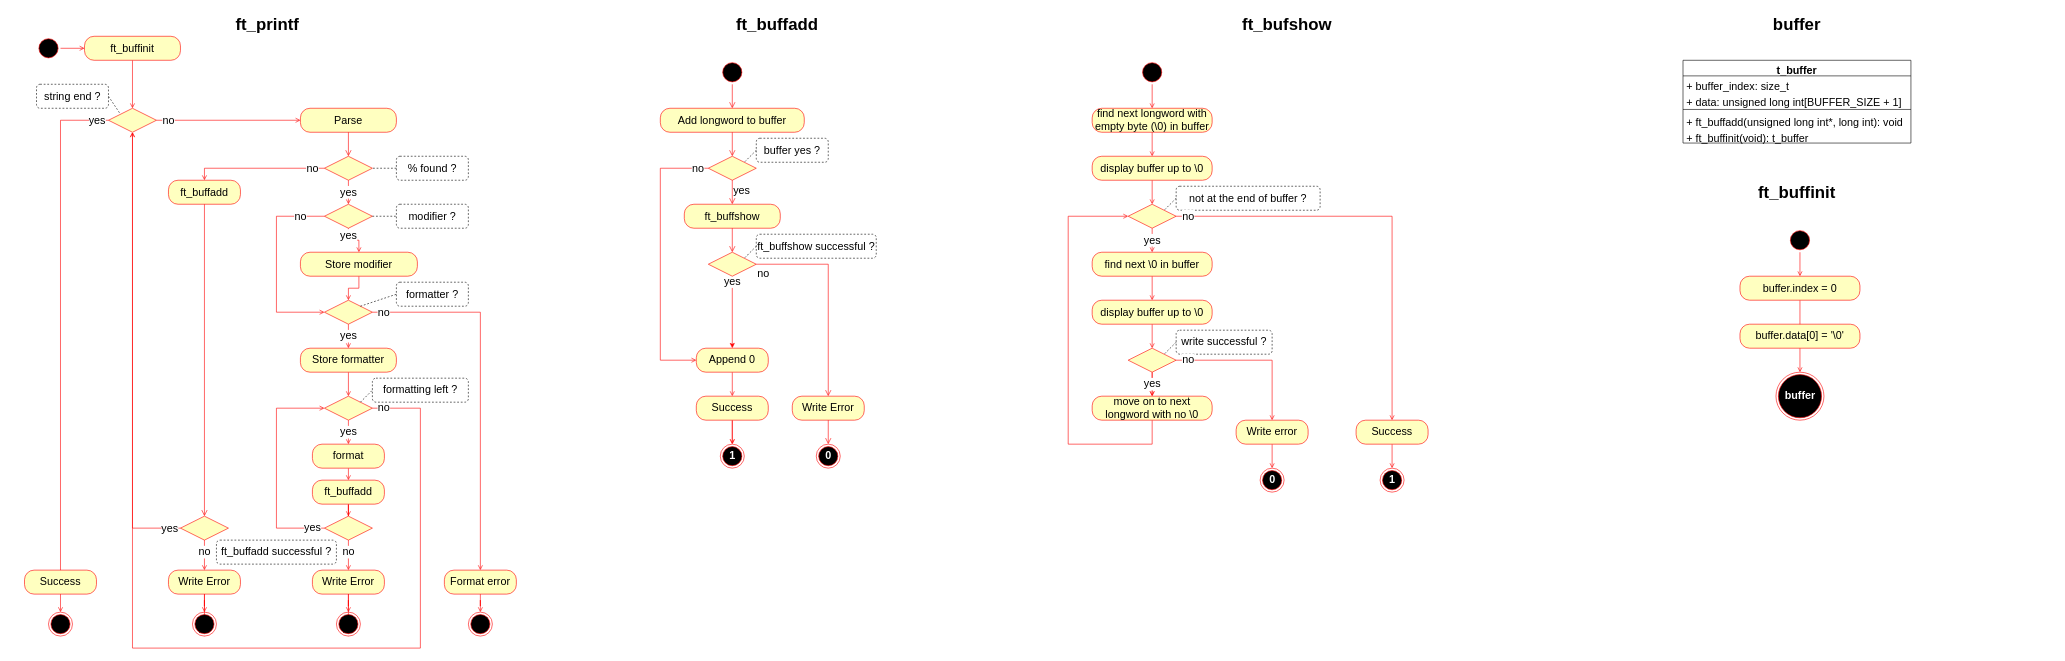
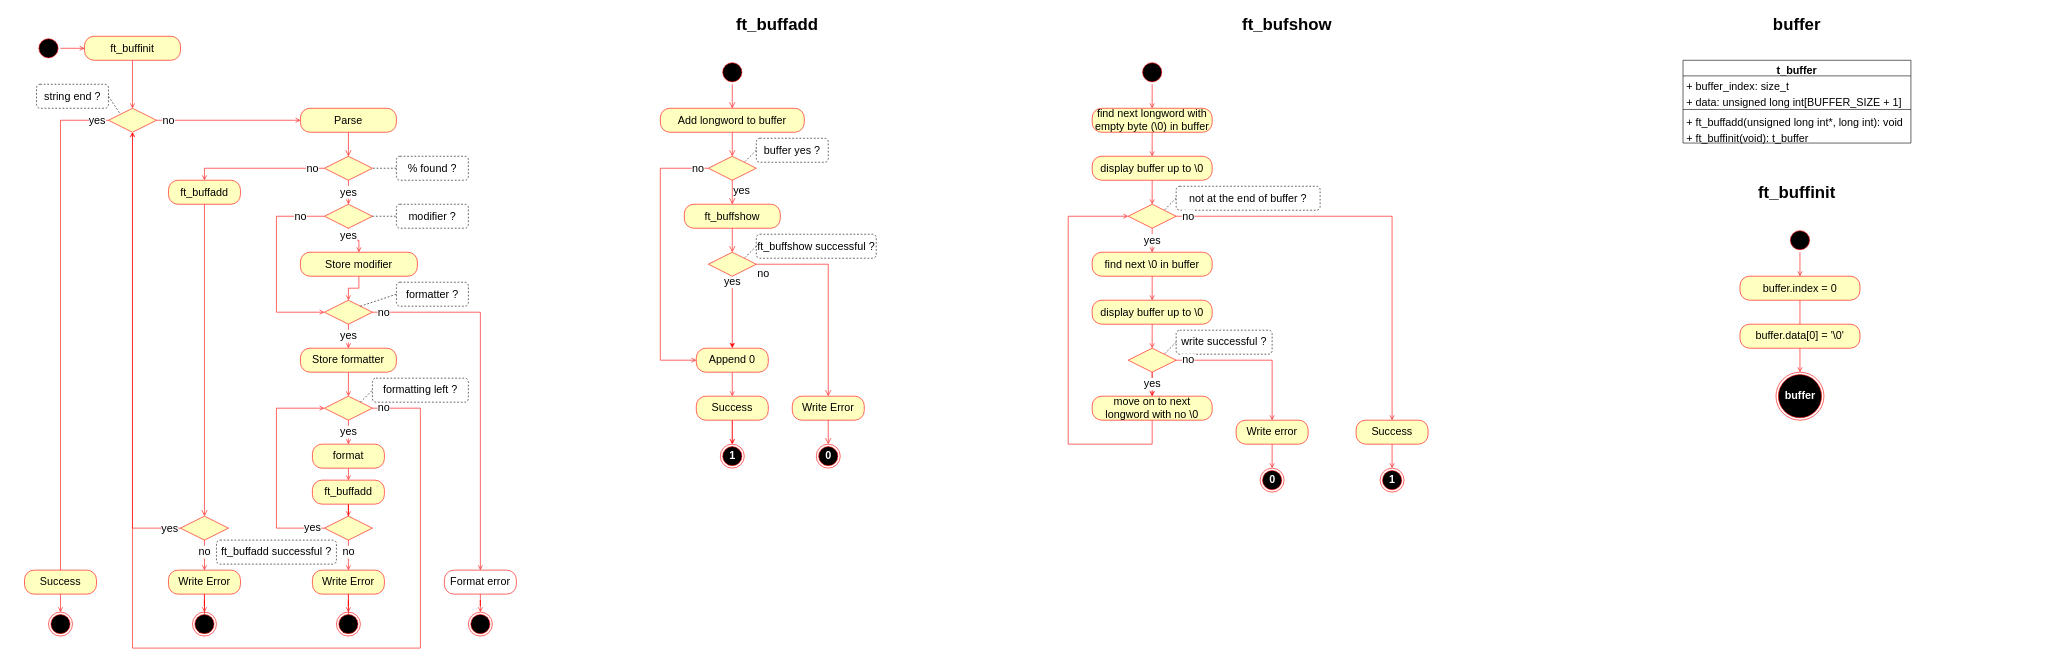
node "ft_printf": removed
node "Format error": fillcolor #ffffc0 -> #ffffff
